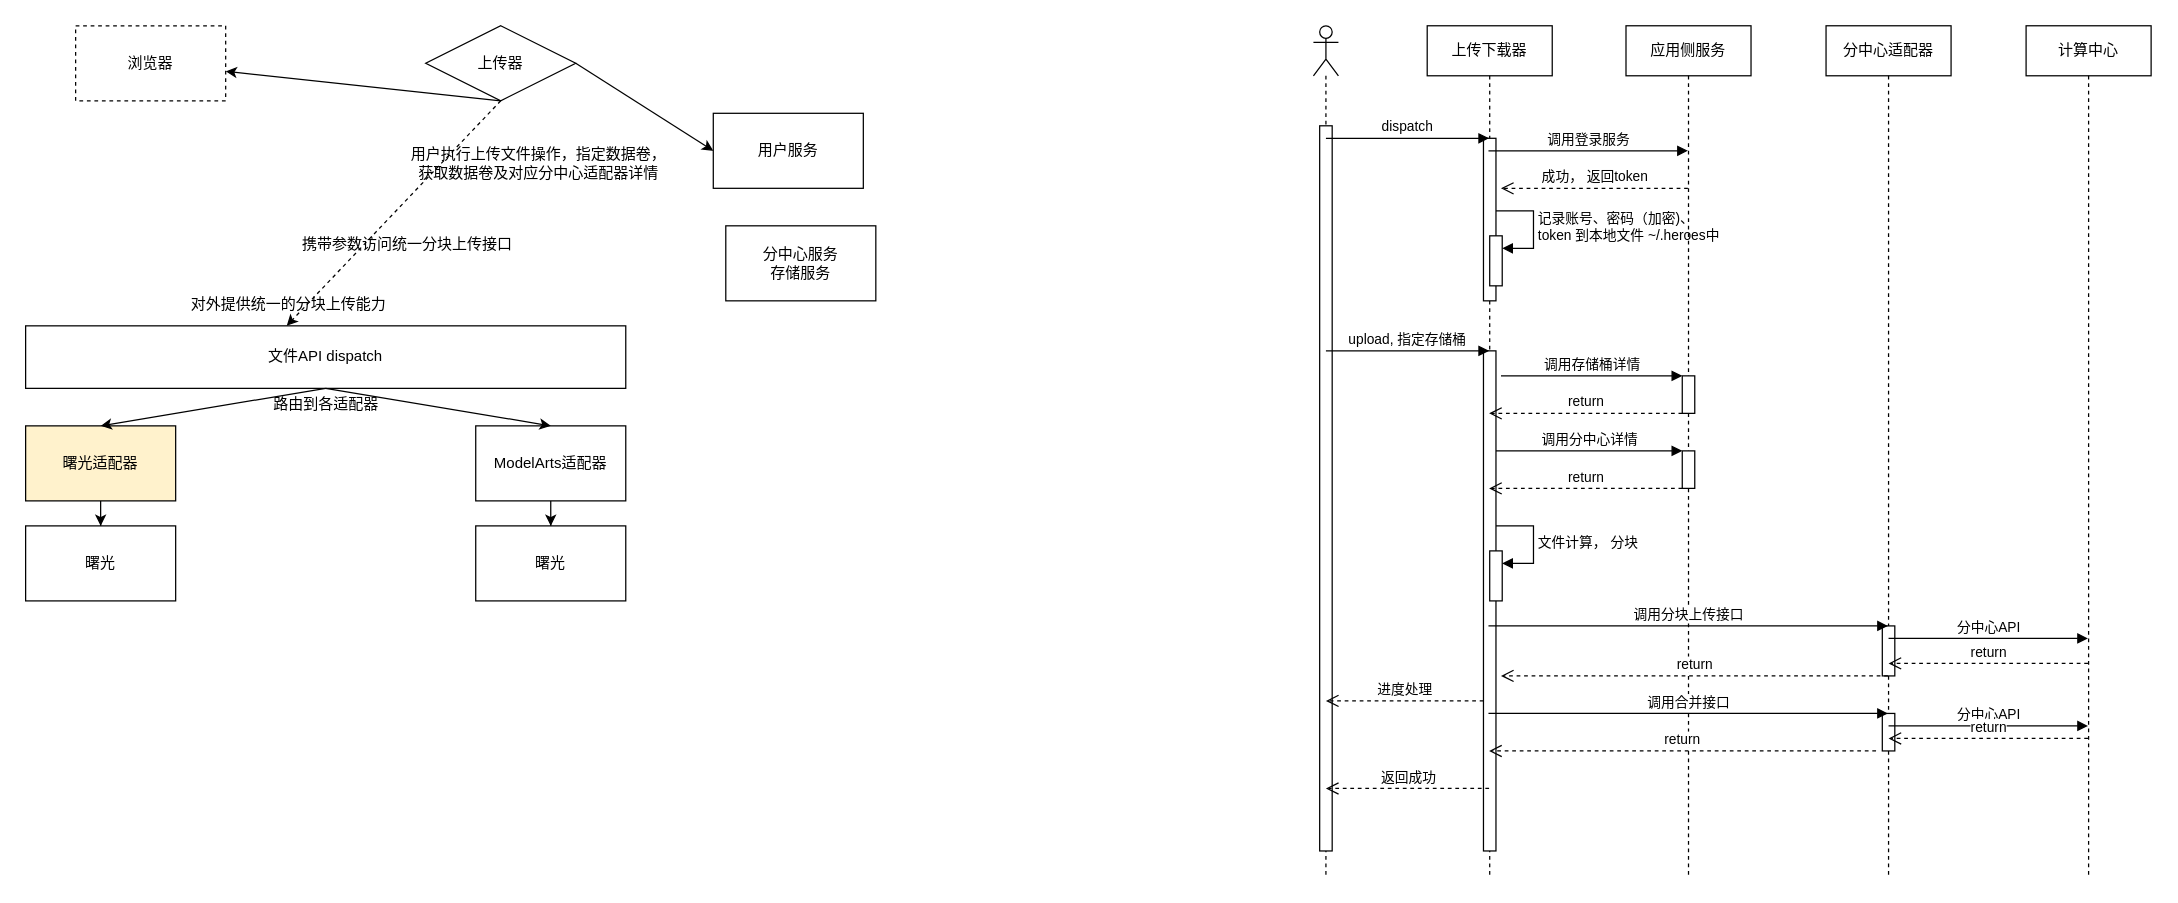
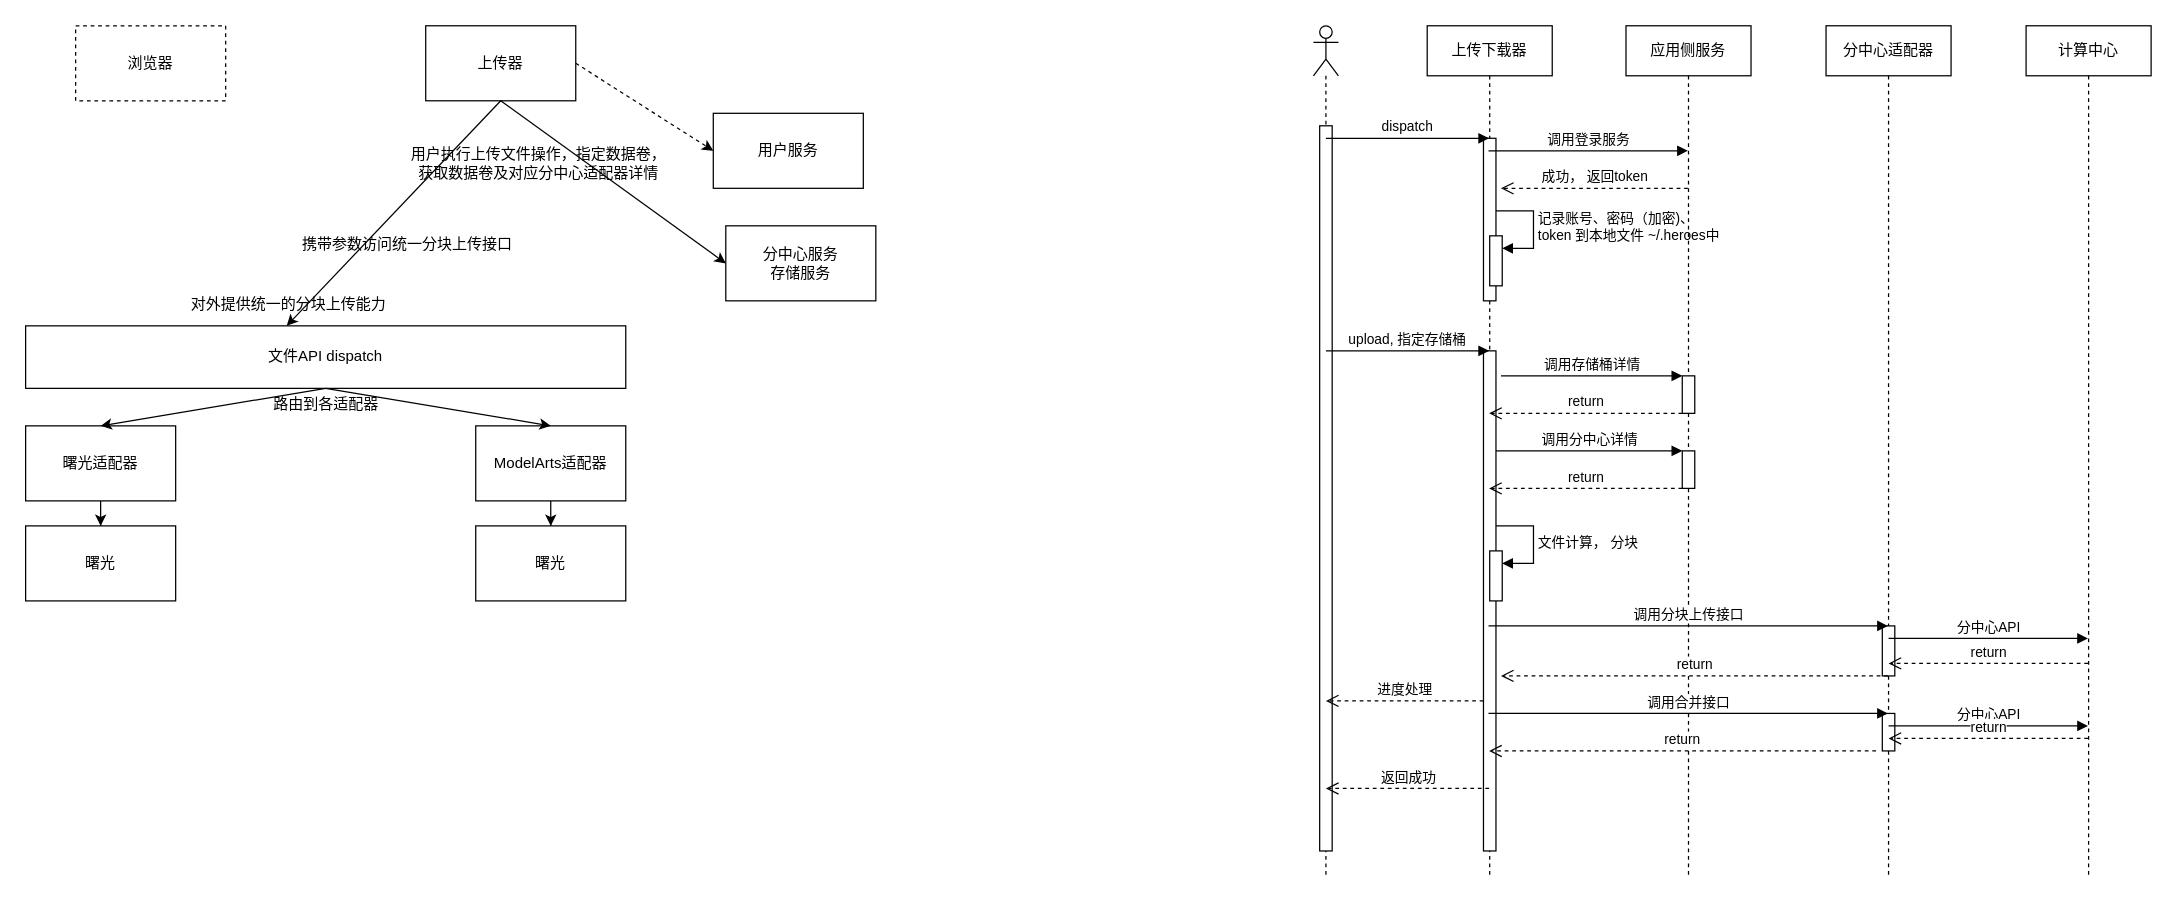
node "上传器": shape diamond -> rectangle
edge "上传器" -> "浏览器": now "上传器" -> "分中心服务 存储服务"
edge "上传器" -> "用户服务": style solid -> dashed
edge "上传器" -> "文件API dispatch": style dashed -> solid
node "曙光适配器": fillcolor #fff2cc -> #ffffff
